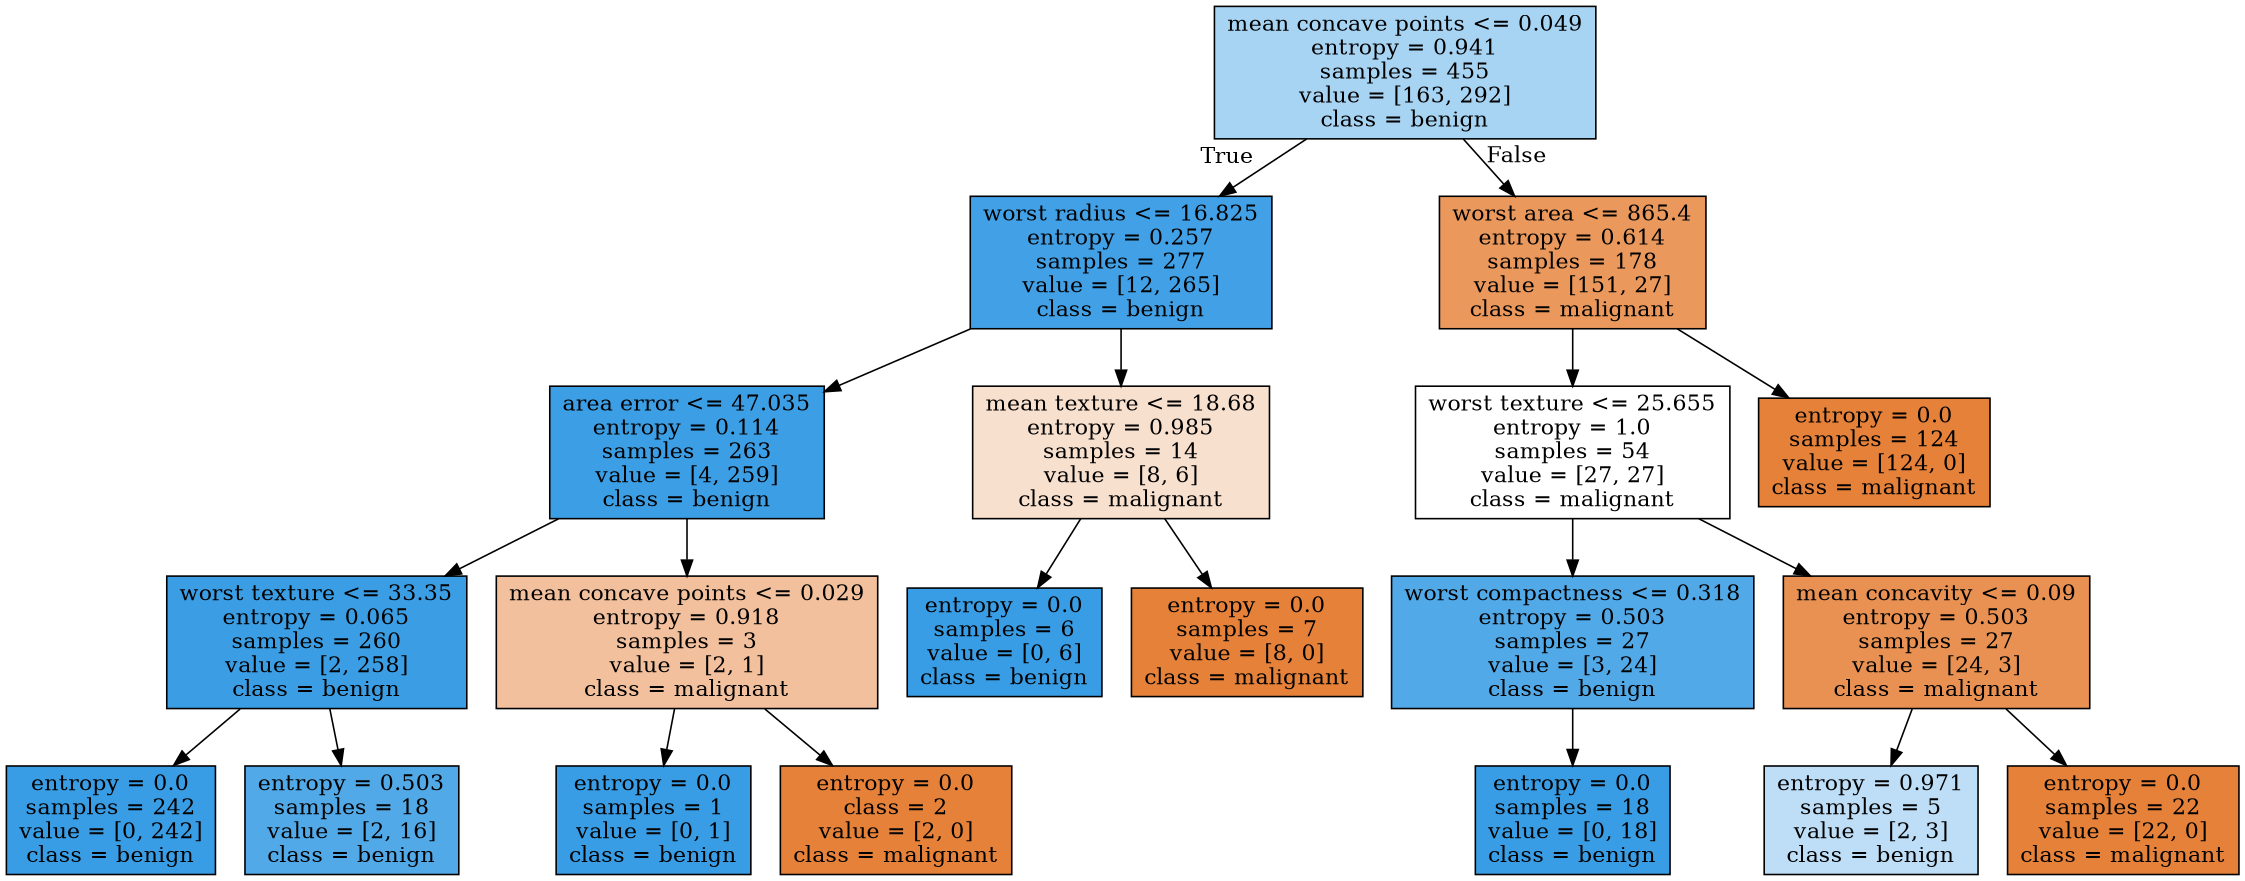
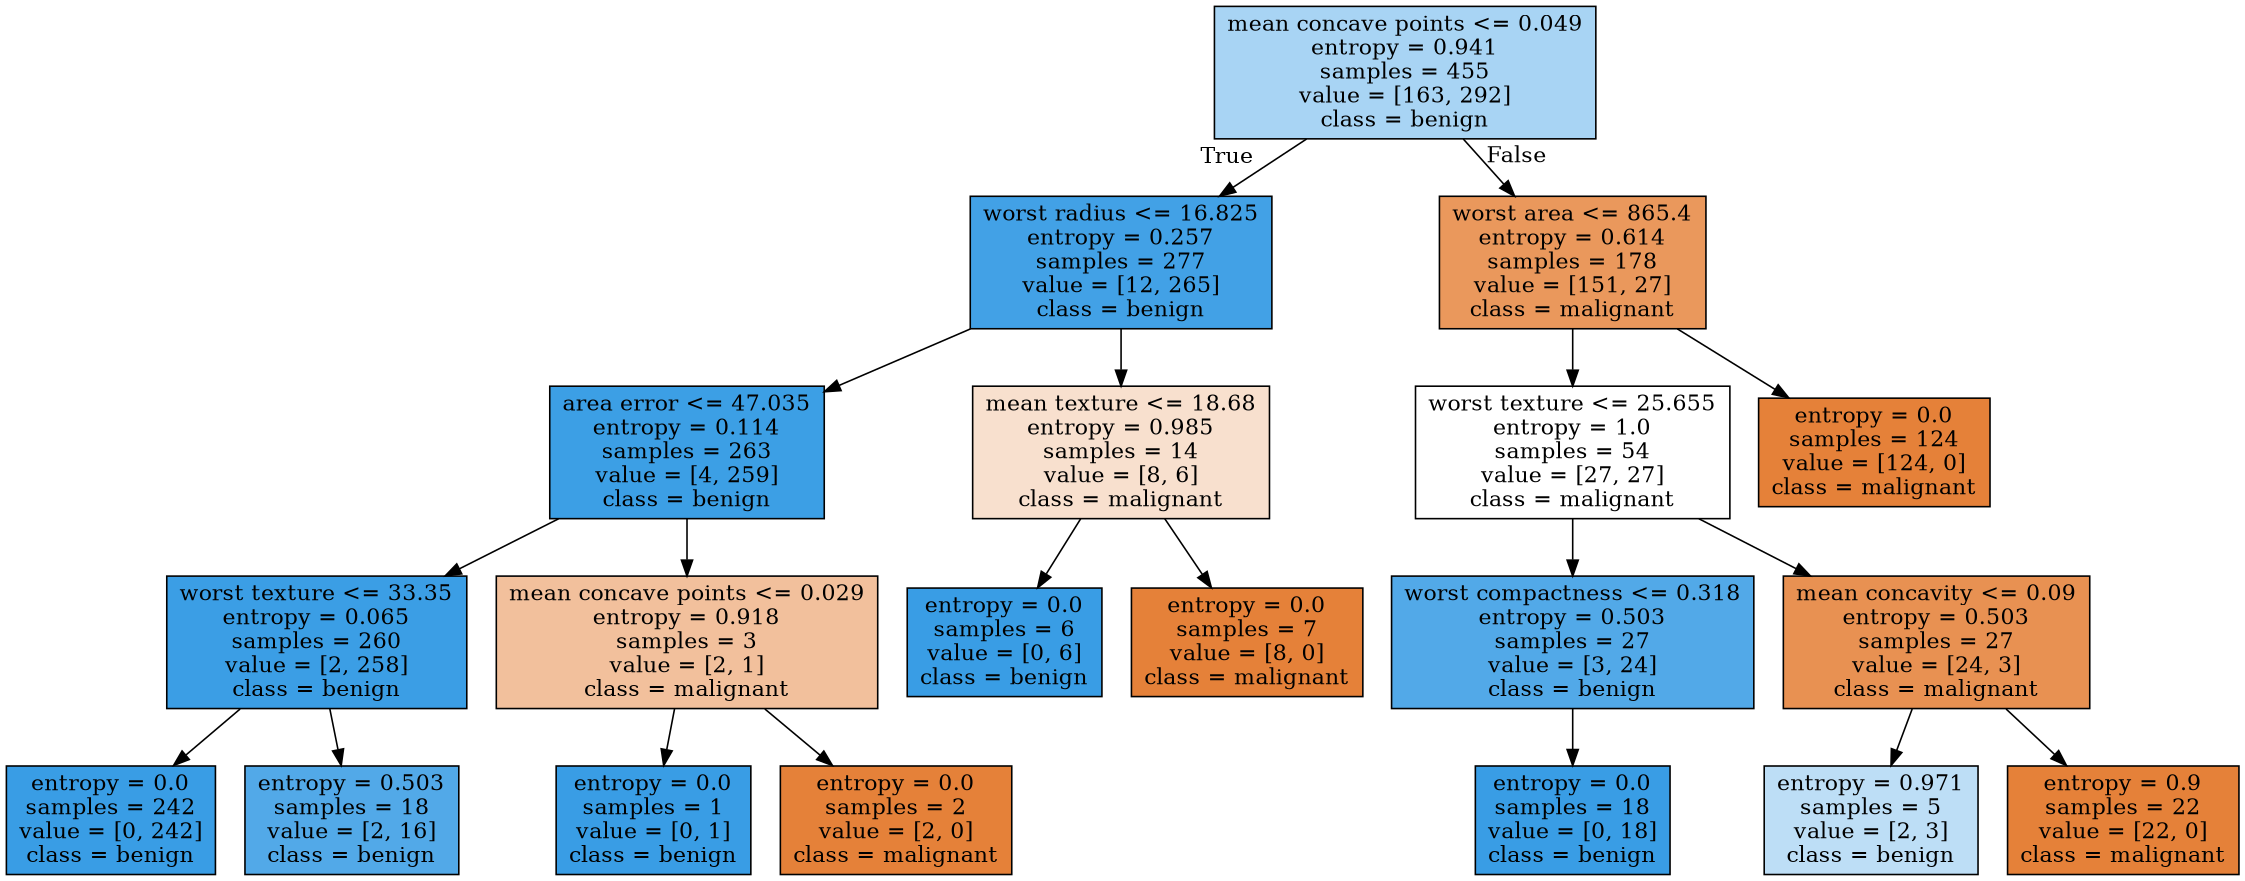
node "entropy = 0.0 class = 2 value = [2, 0] class = malignant": label "entropy = 0.0 class = 2 value = [2, 0] class = malignant" -> "entropy = 0.0 samples = 2 value = [2, 0] class = malignant"
node "entropy = 0.0 samples = 22 value = [22, 0] class = malignant": label "entropy = 0.0 samples = 22 value = [22, 0] class = malignant" -> "entropy = 0.9 samples = 22 value = [22, 0] class = malignant"
